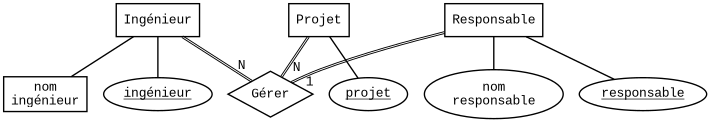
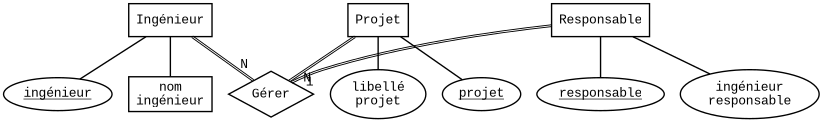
node "libellé projet": added
node "nom responsable": label "nom responsable" -> "ingénieur responsable"
